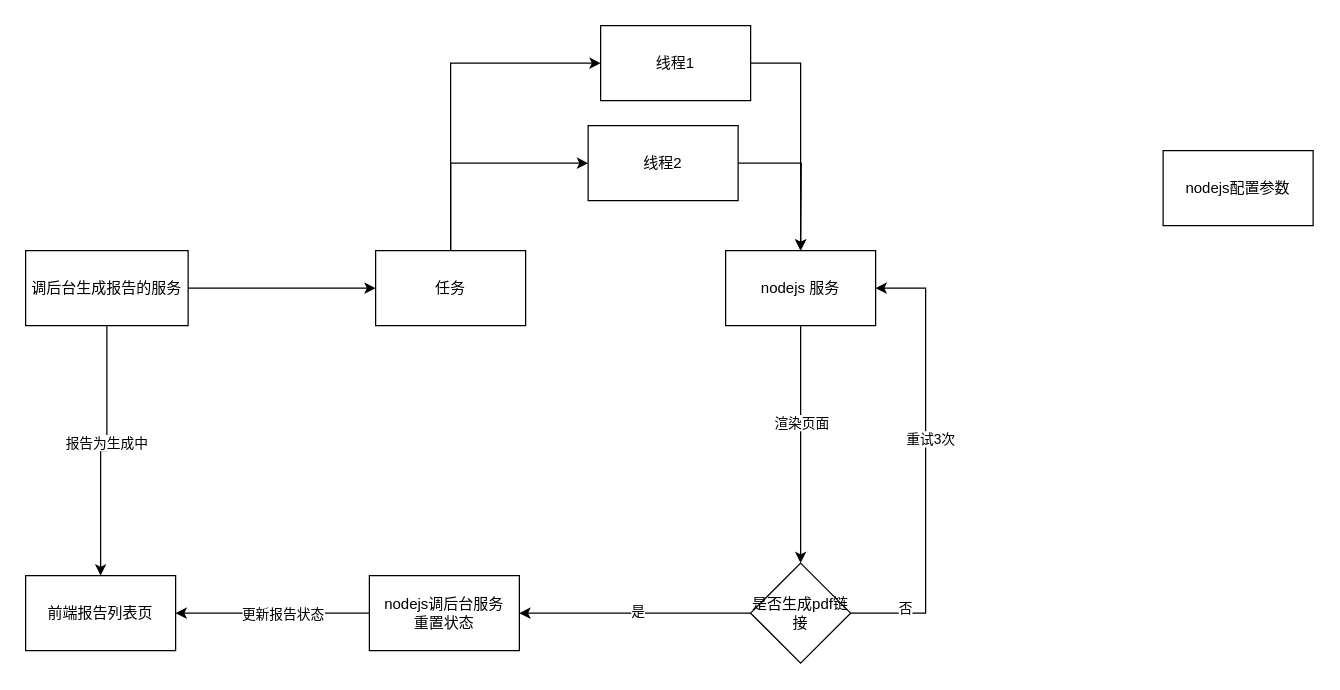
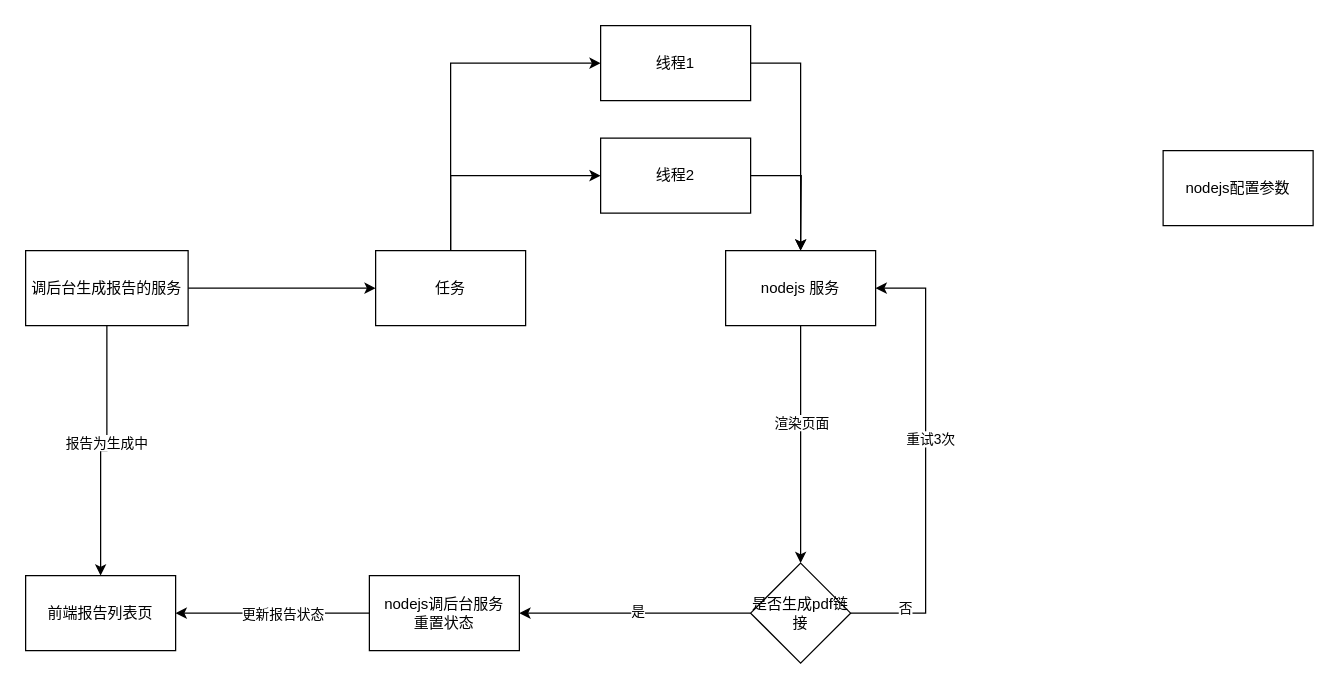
node "线程2": moved (663, 163) -> (676, 176)
